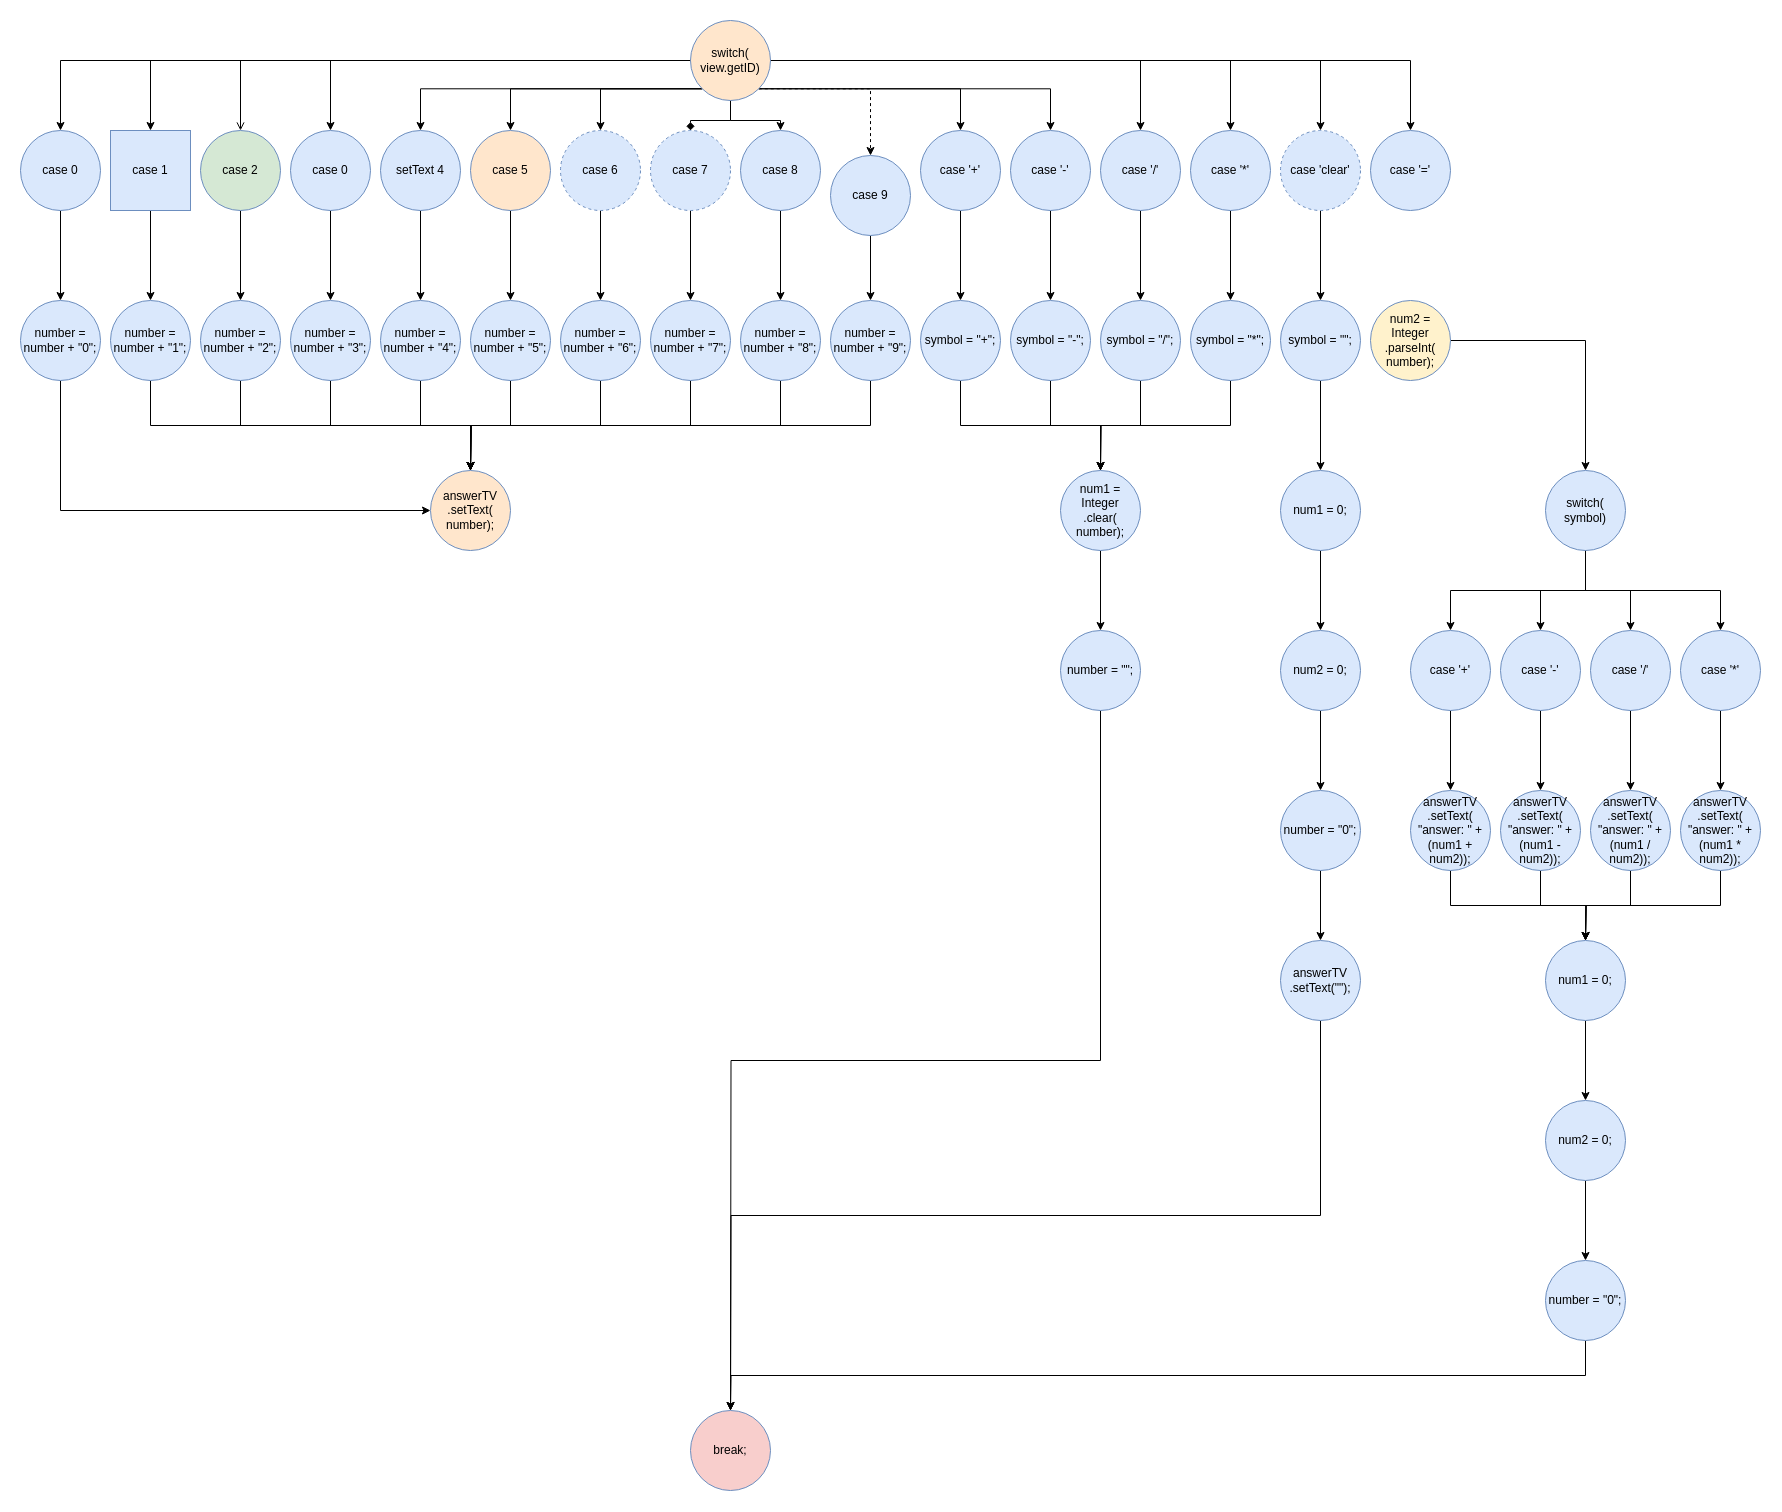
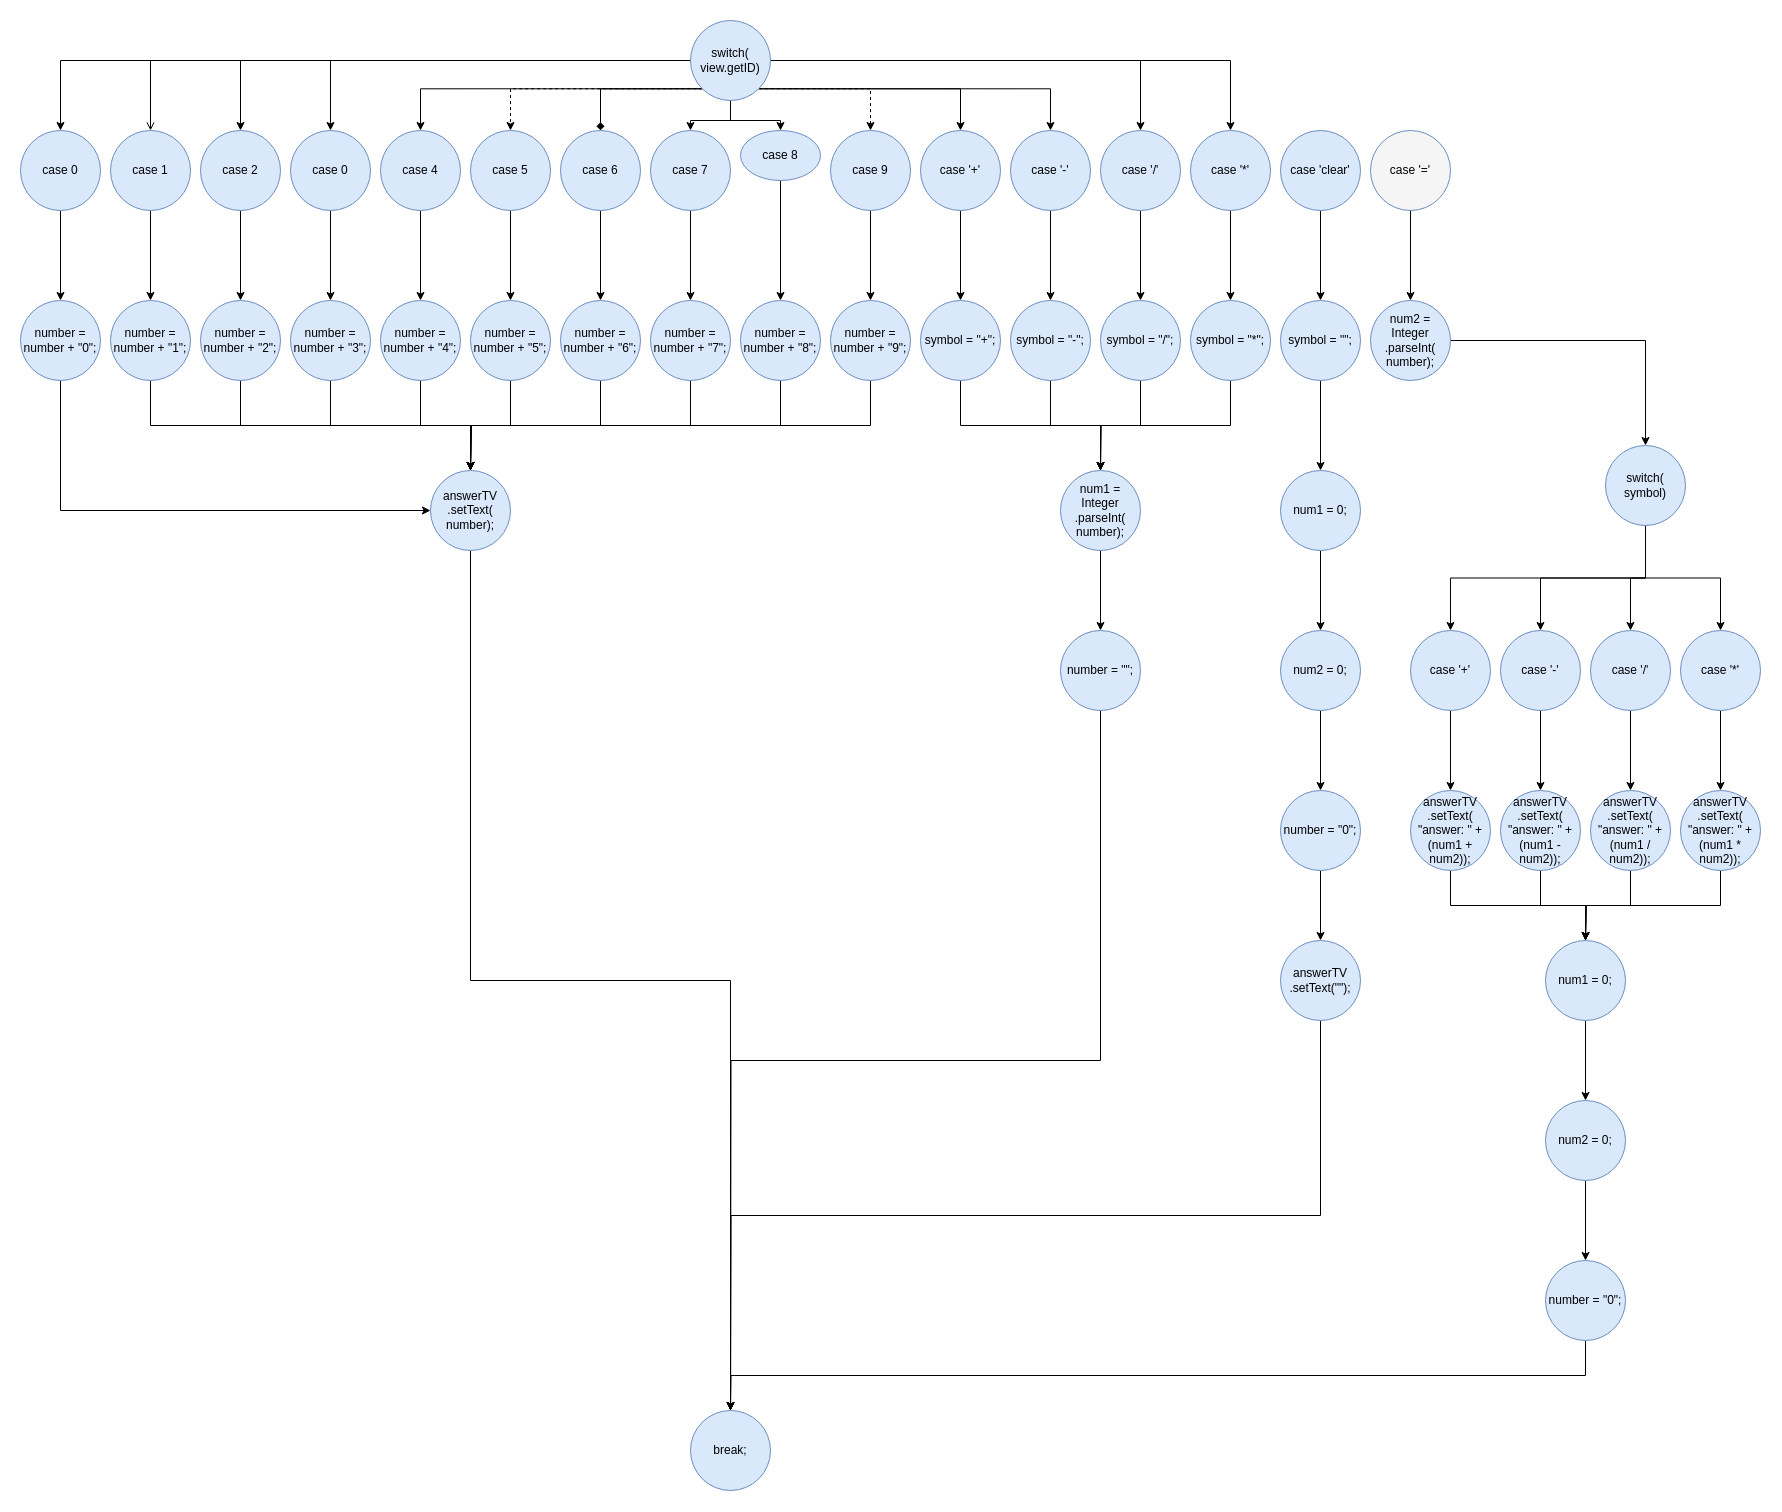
node "switch( view.getID)": fillcolor #ffe6cc -> #dae8fc
edge "switch( view.getID)" -> "case '='": removed
edge "switch( view.getID)" -> "case 'clear'": removed
edge "switch( view.getID)" -> "case 5": style solid -> dashed
edge "switch( view.getID)" -> "case 7": arrowhead diamond -> classic
edge "switch( view.getID)" -> "case 1": arrowhead classic -> open
edge "switch( view.getID)" -> "case 6": arrowhead classic -> diamond
edge "switch( view.getID)" -> "case 2": arrowhead open -> classic
node "case 1": shape rectangle -> ellipse
node "case 2": fillcolor #d5e8d4 -> #dae8fc
node "setText 4": label "setText 4" -> "case 4"
node "case 5": fillcolor #ffe6cc -> #dae8fc
node "case 6": style dashed -> solid
node "case 7": style dashed -> solid
node "case 8": size 80x80 -> 80x50
node "case 'clear'": style dashed -> solid
node "case '='": fillcolor #dae8fc -> #f5f5f5
node "case 9": moved (871, 196) -> (871, 171)
edge "case '='" -> "num2 = Integer .parseInt( number);": added
node "num2 = Integer .parseInt( number);": fillcolor #fff2cc -> #dae8fc
node "answerTV .setText( number);": fillcolor #ffe6cc -> #dae8fc
node "num1 = Integer .clear( number);": label "num1 = Integer .clear( number);" -> "num1 = Integer .parseInt( number);"
node "switch( symbol)": moved (1586, 511) -> (1646, 486)
edge "answerTV .setText( number);" -> "break;": added
node "break;": fillcolor #f8cecc -> #dae8fc
